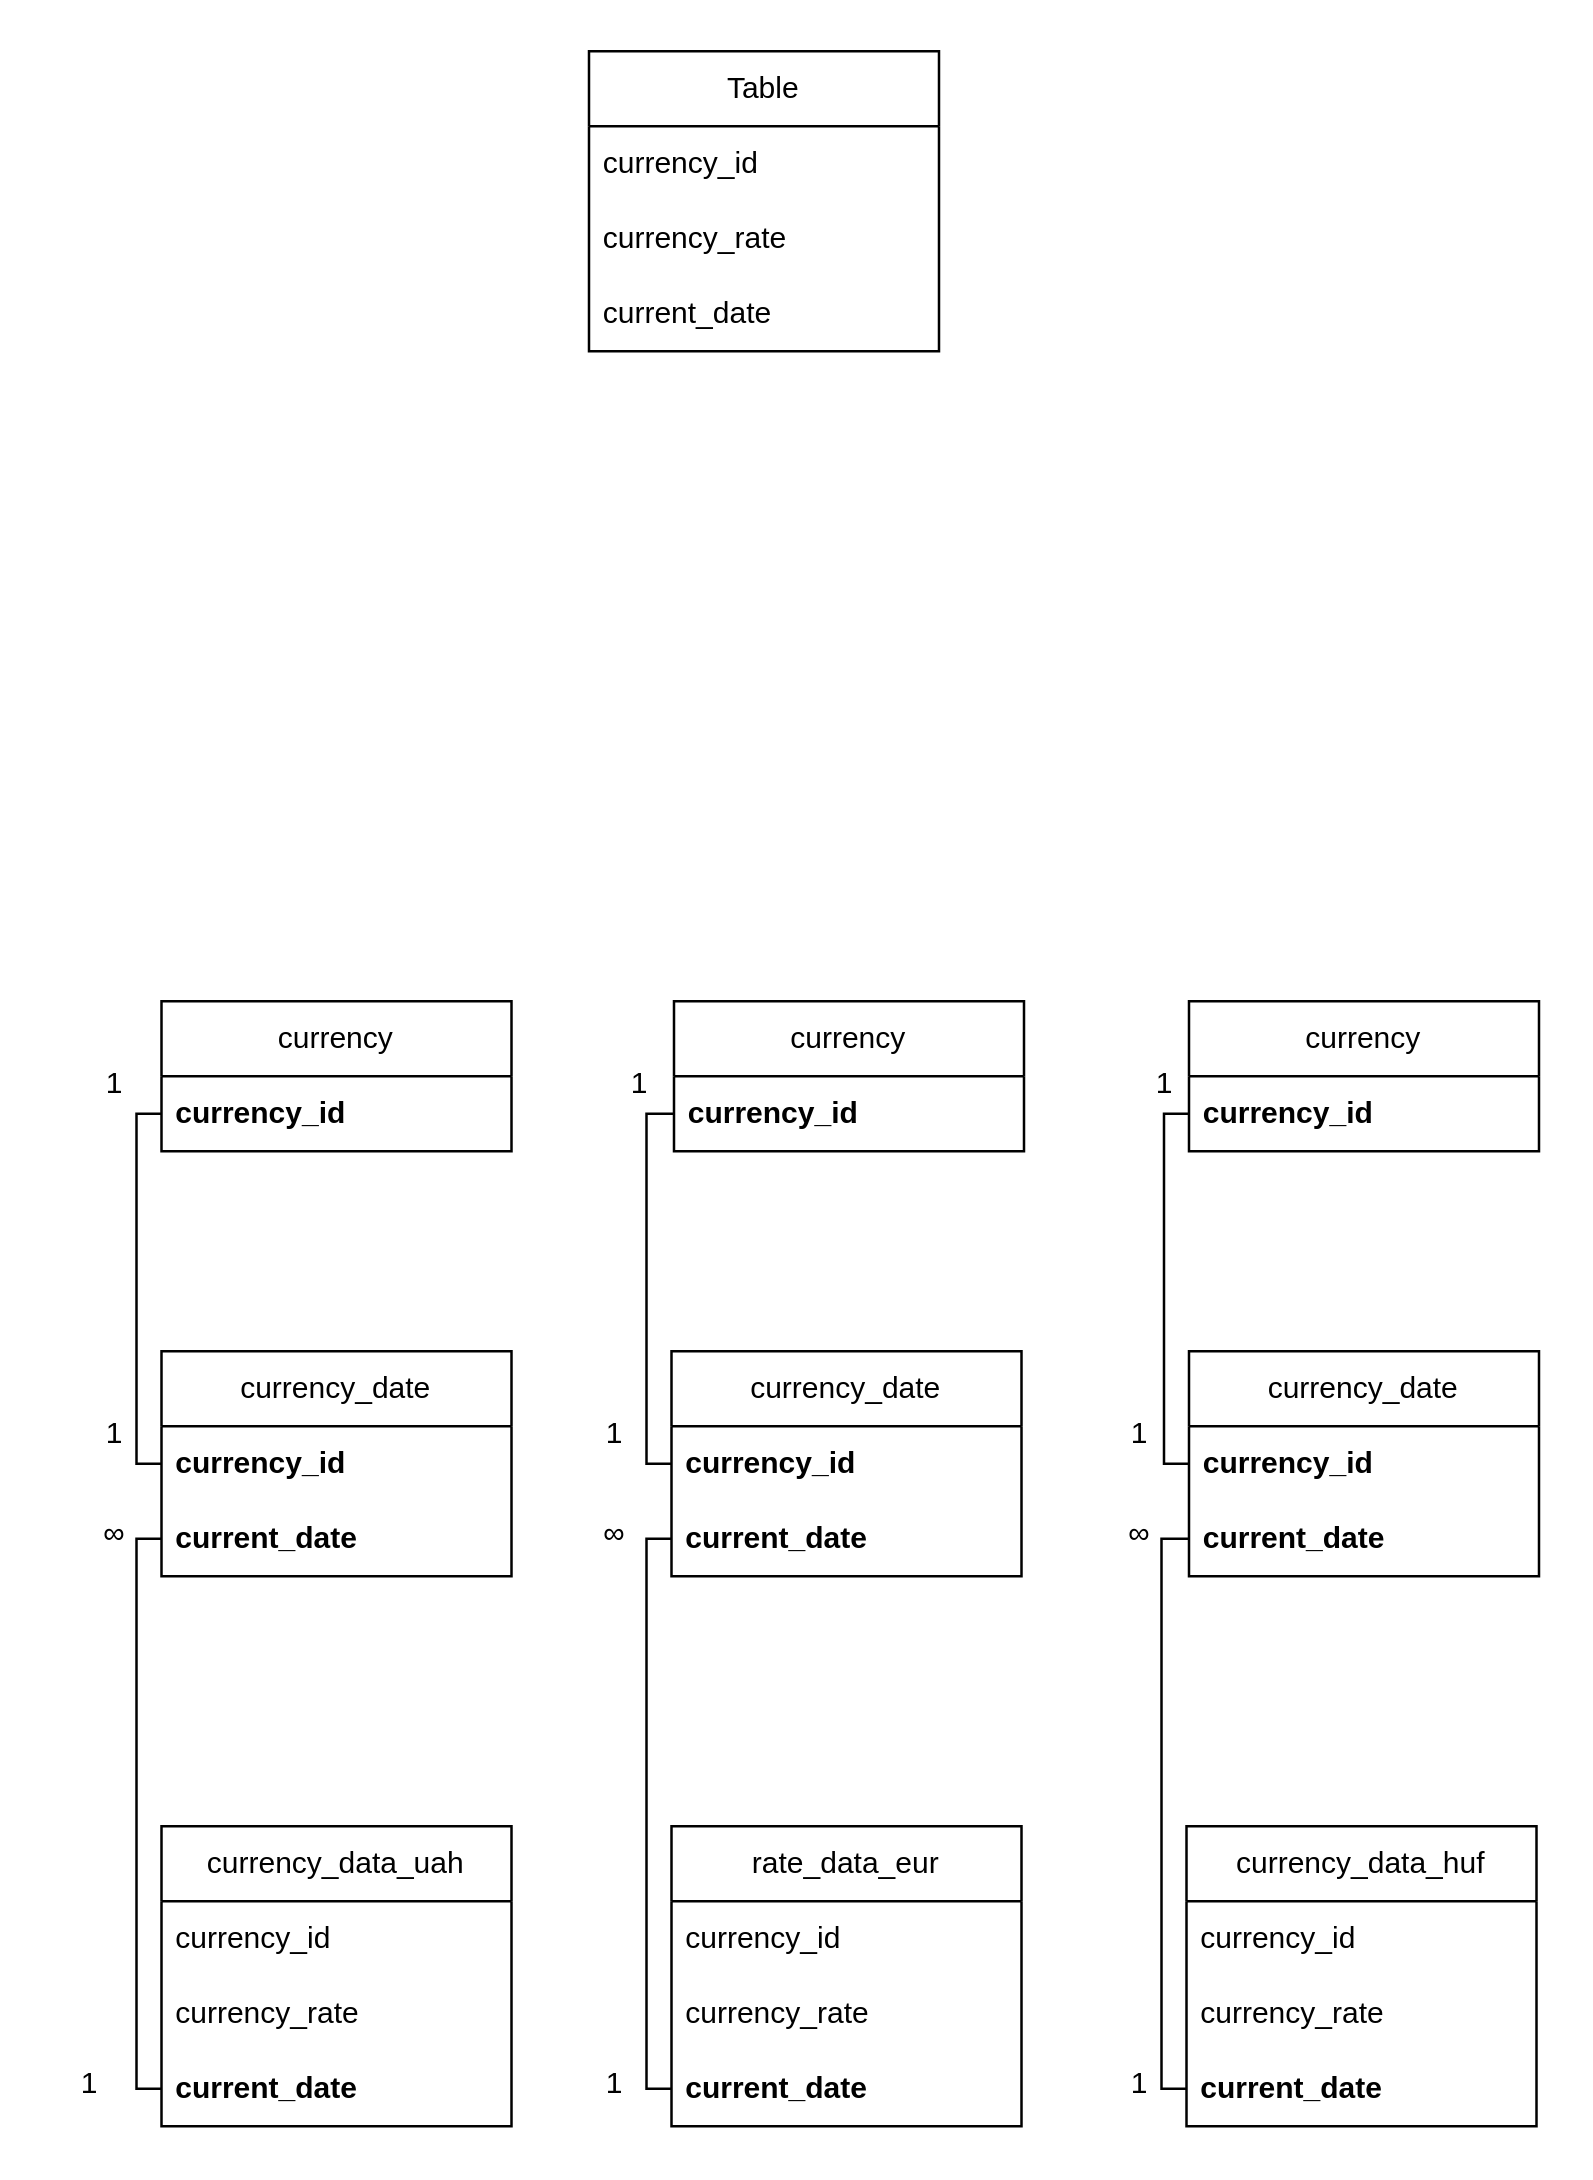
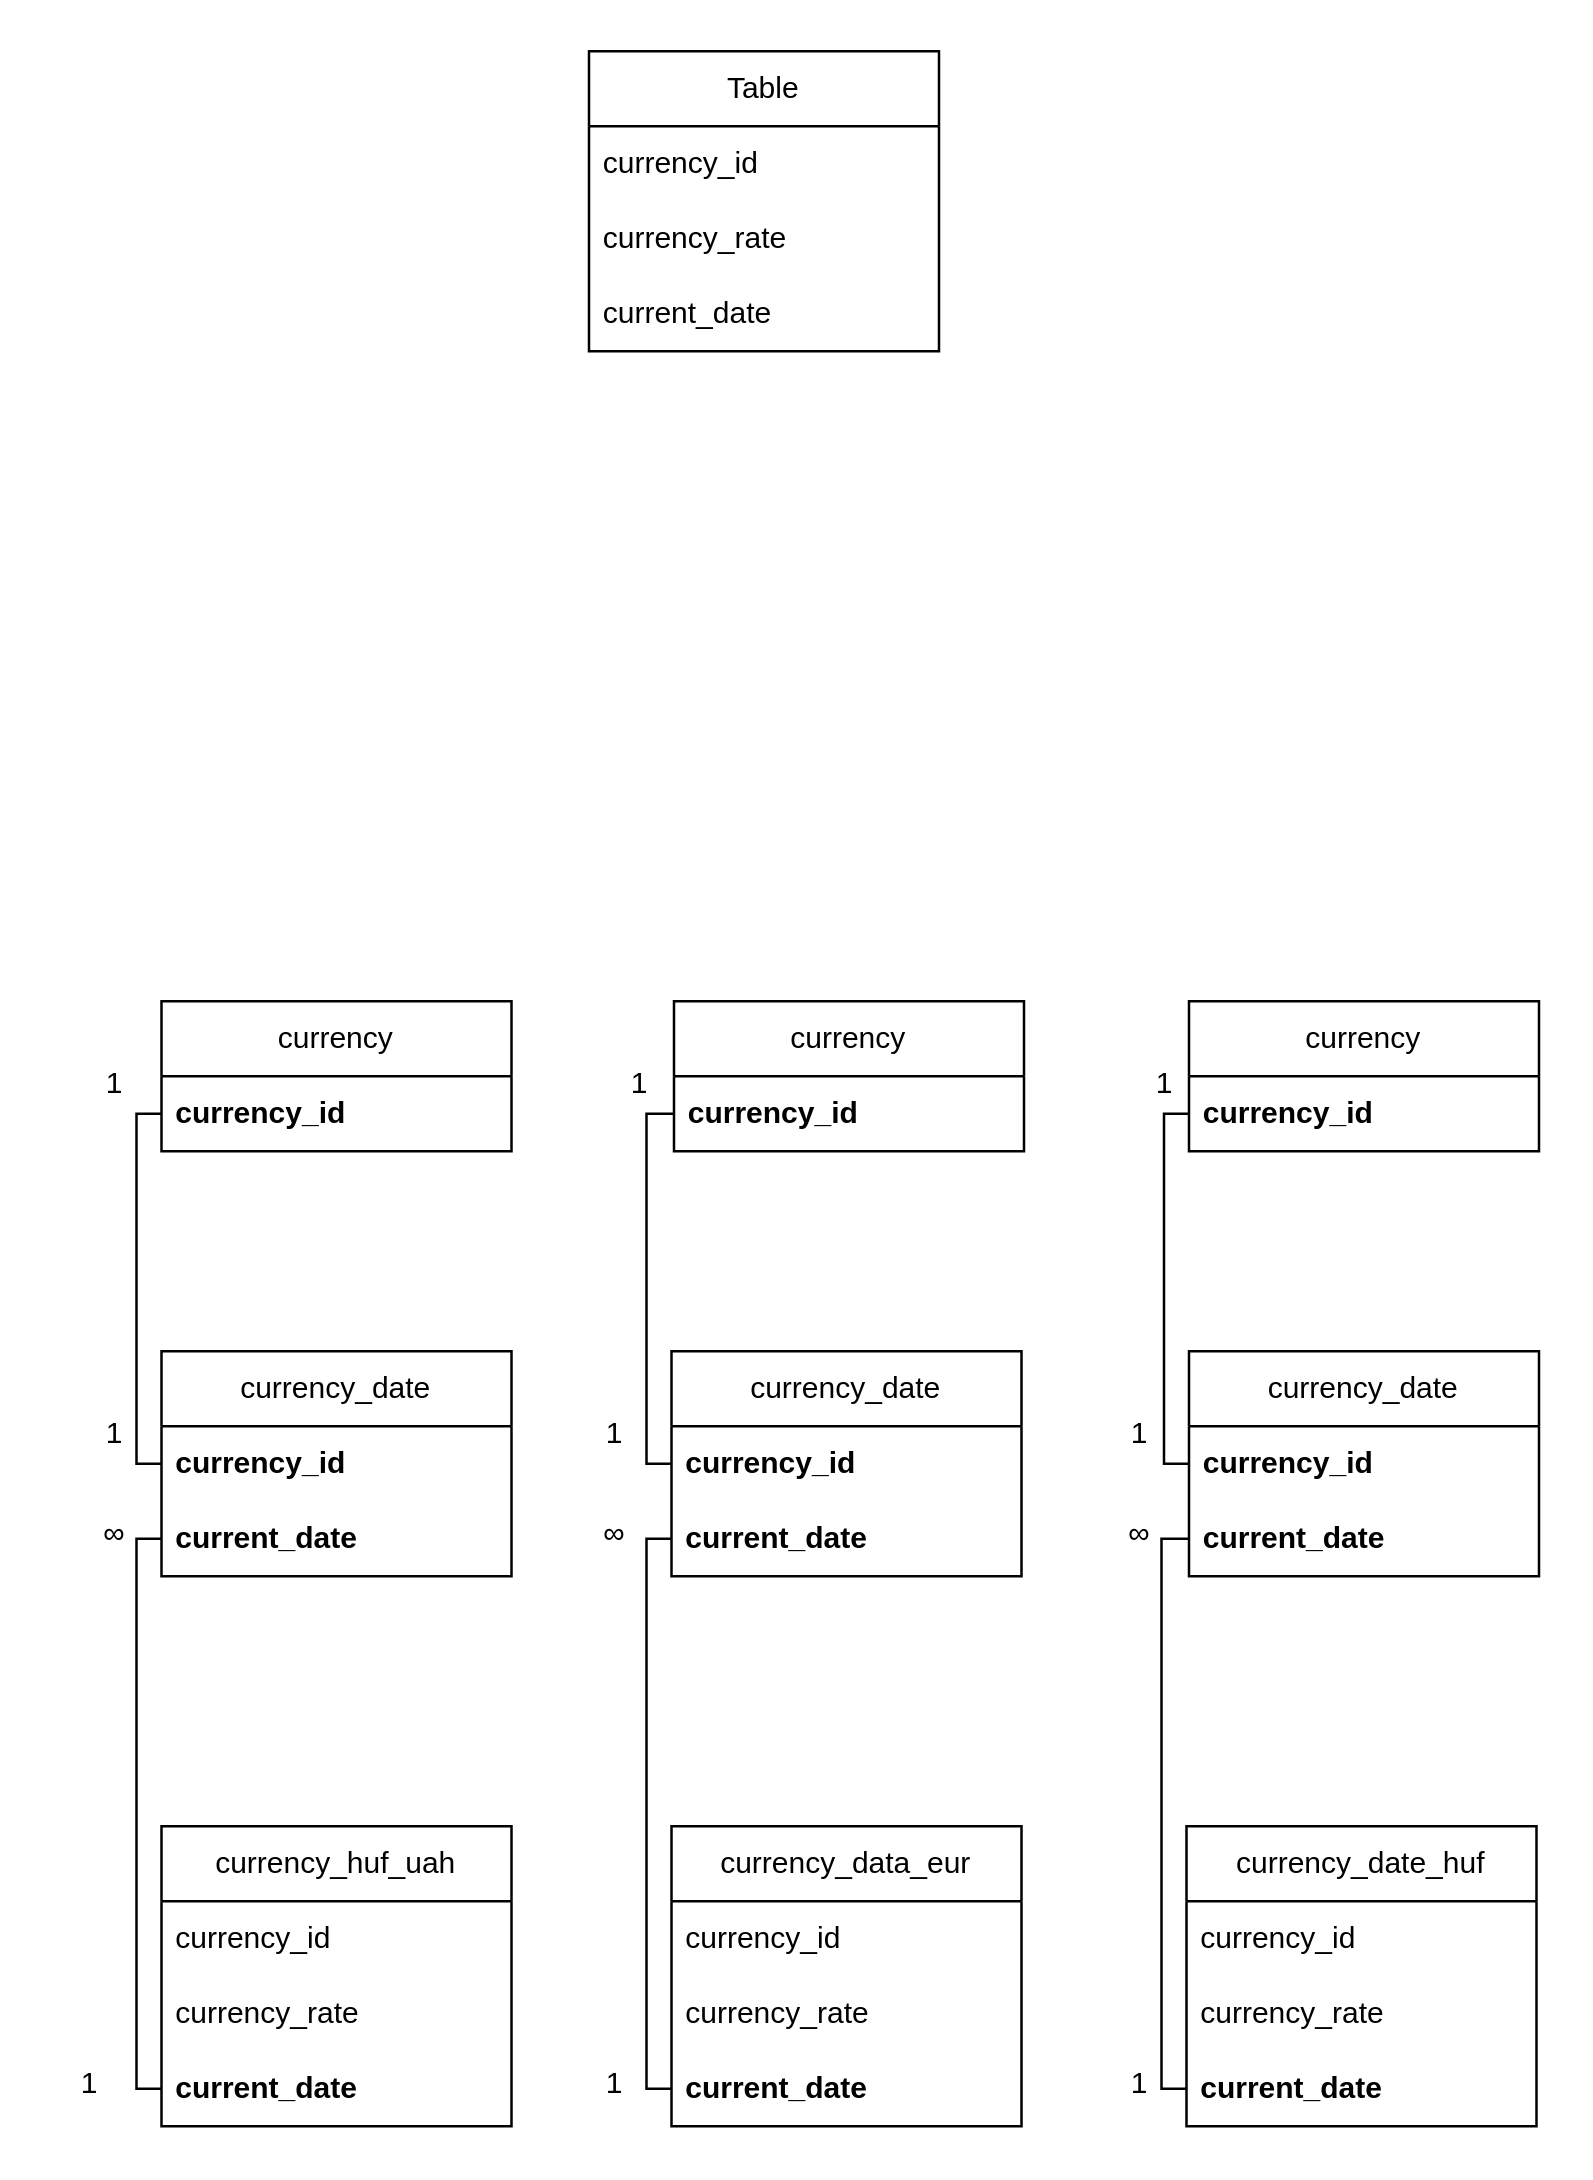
node "currency_data_uah": label "currency_data_uah" -> "currency_huf_uah"
node "rate_data_eur": label "rate_data_eur" -> "currency_data_eur"
node "currency_data_huf": label "currency_data_huf" -> "currency_date_huf"
